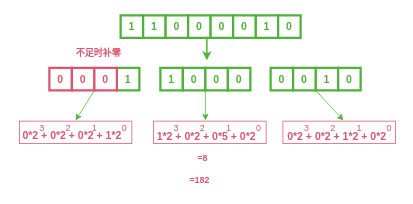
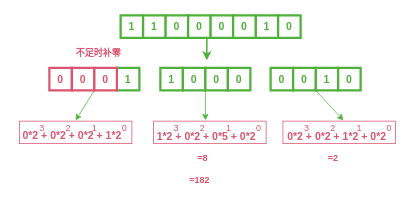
node "=2": added
